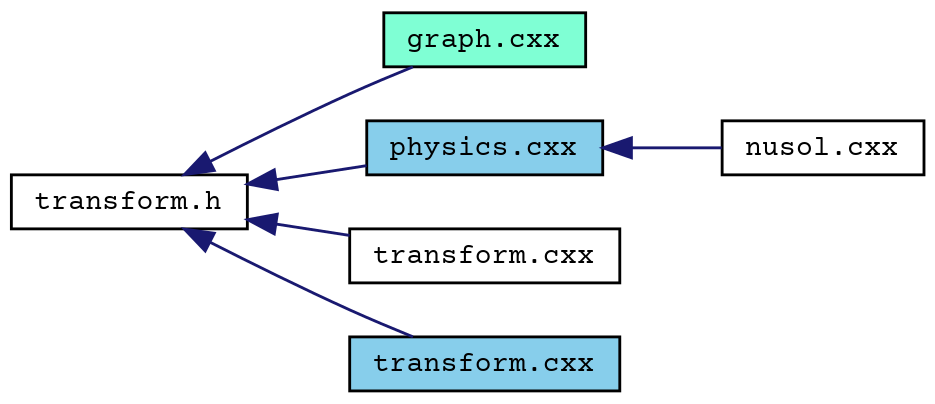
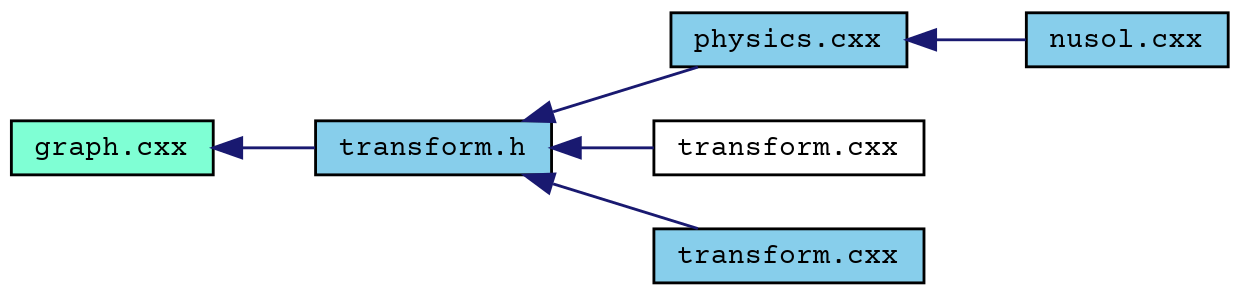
edge "graph.cxx" -> "transform.h": reversed
node "nusol.cxx": fillcolor white -> skyblue
node "transform.h": fillcolor white -> skyblue
